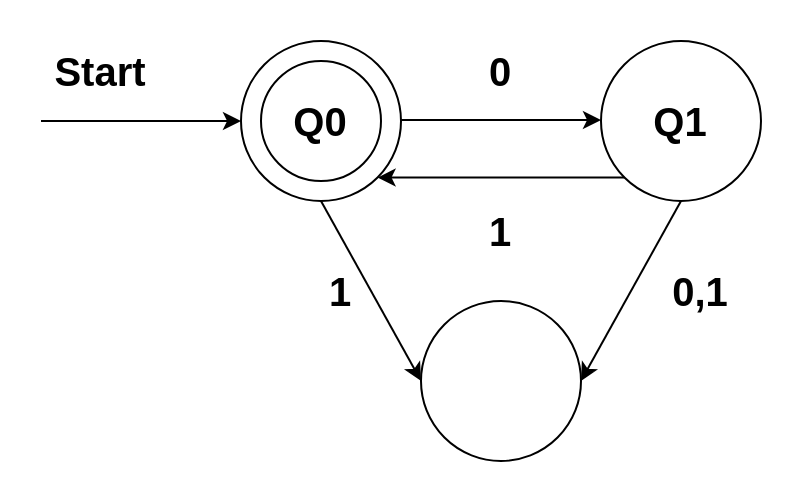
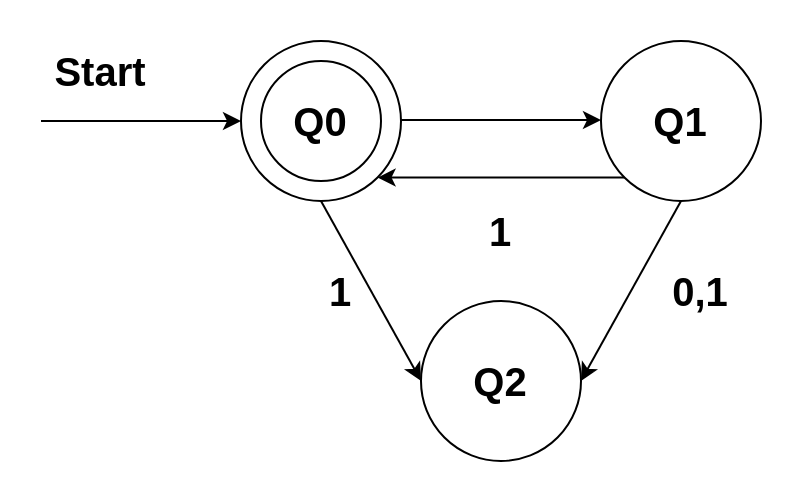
node "0": removed
node "Q2": added
